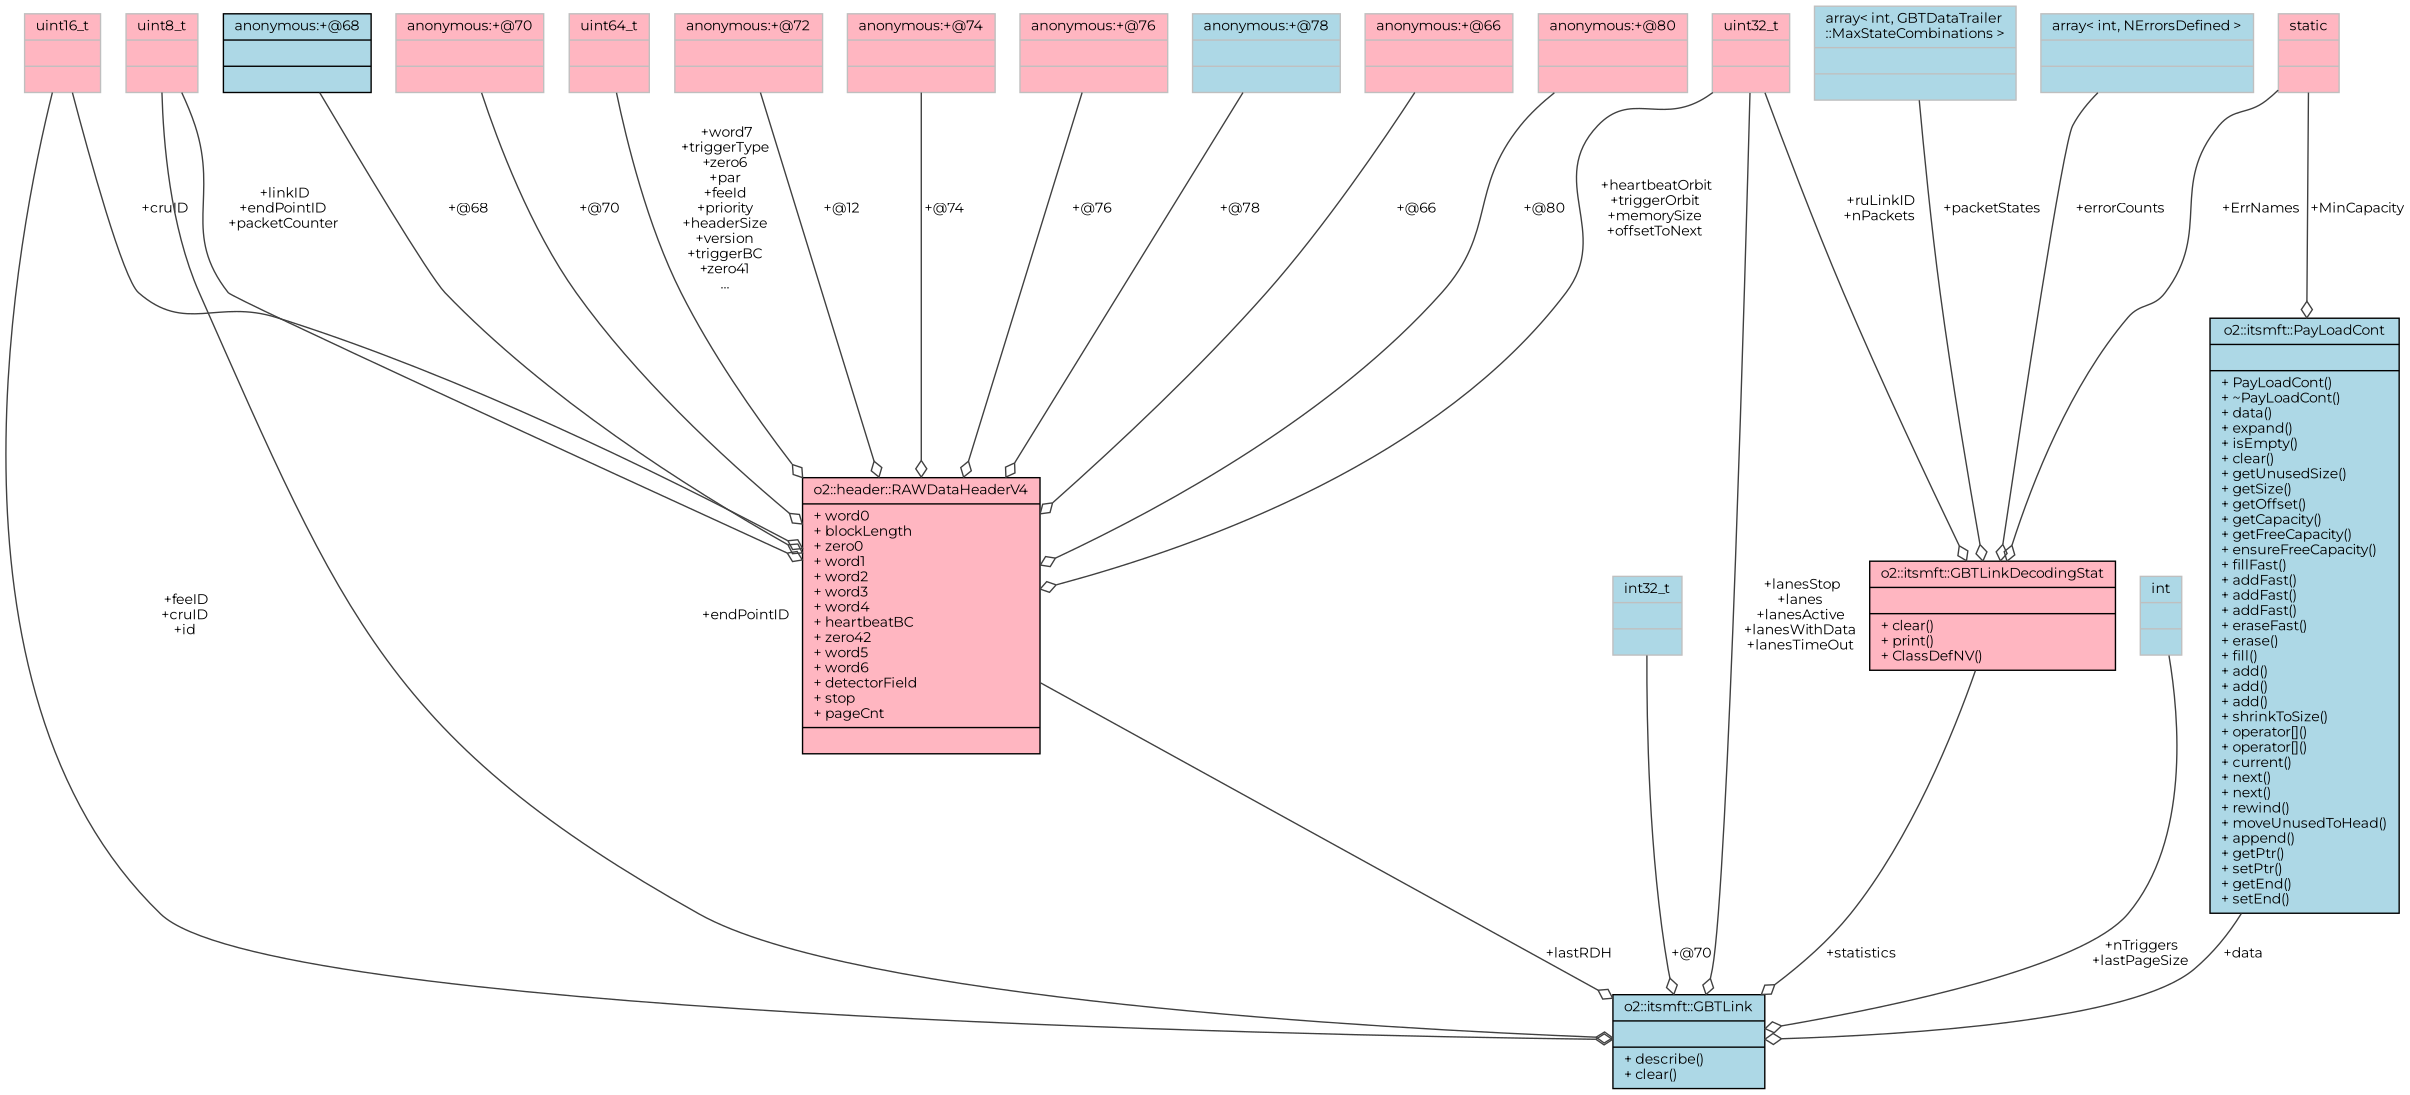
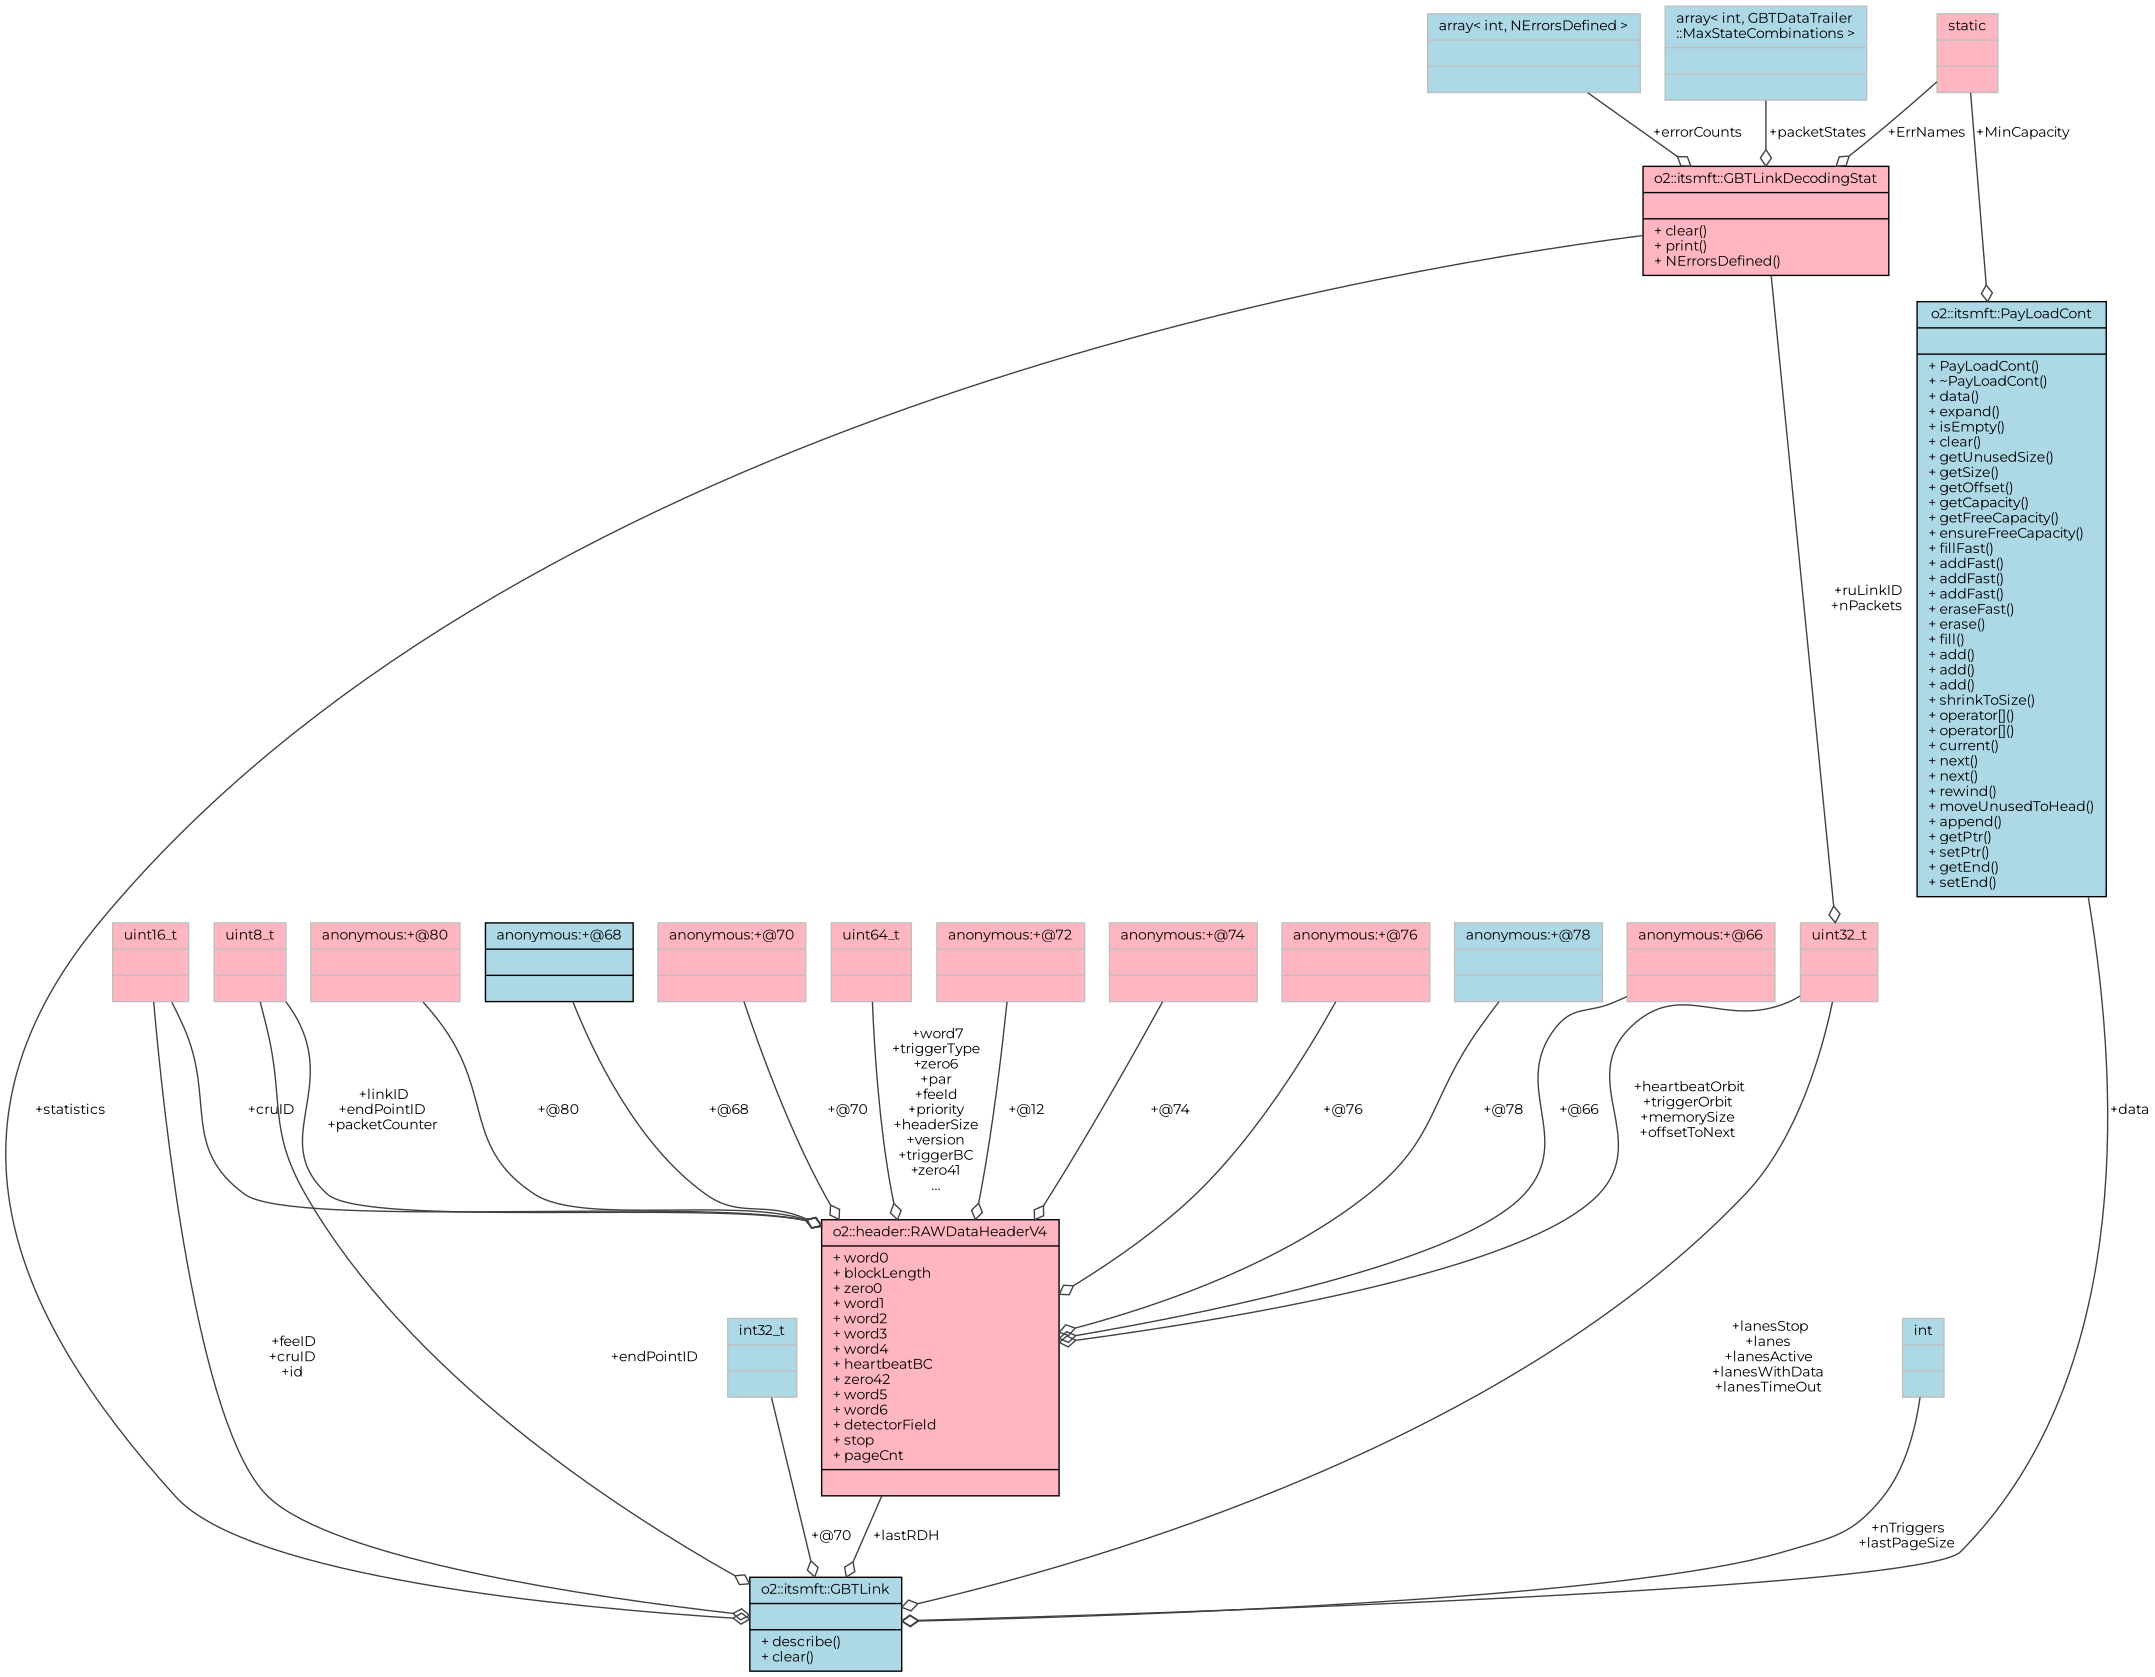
edge "uint32_t" -> "o2::itsmft::GBTLinkDecodingStat": reversed
node "o2::itsmft::GBTLinkDecodingStat": text "+ ClassDefNV()" -> "+ NErrorsDefined()"
